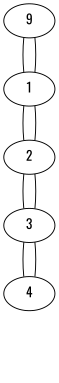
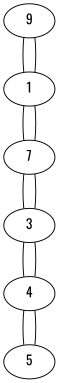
node "2": label "2" -> "7"
node "5": added
